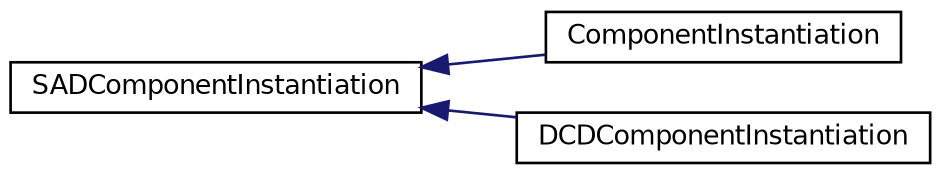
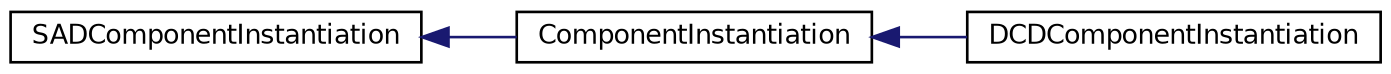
edge "DCDComponentInstantiation" -> "SADComponentInstantiation": now "DCDComponentInstantiation" -> "ComponentInstantiation"
